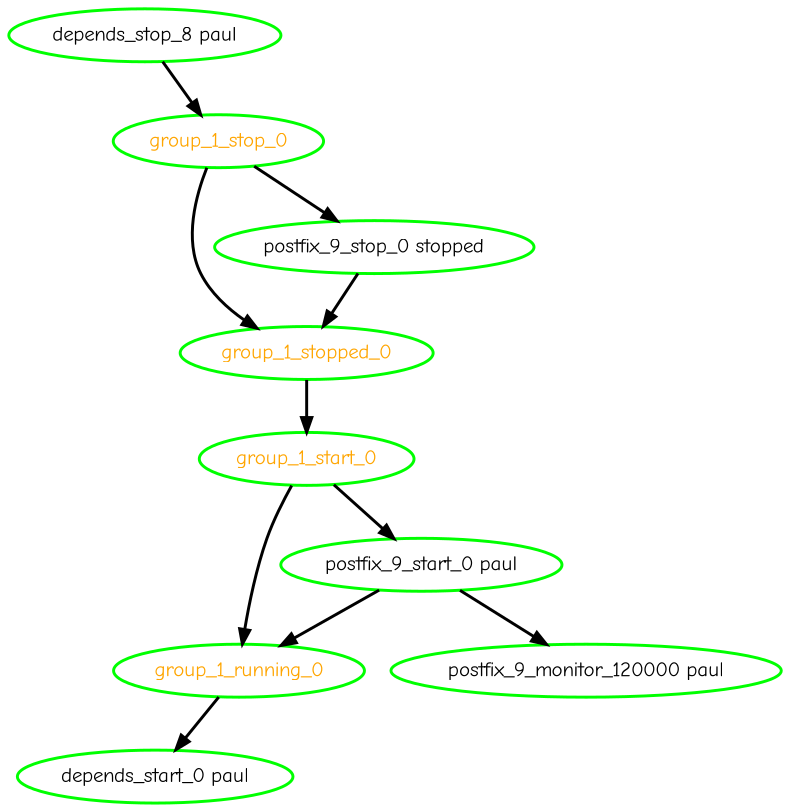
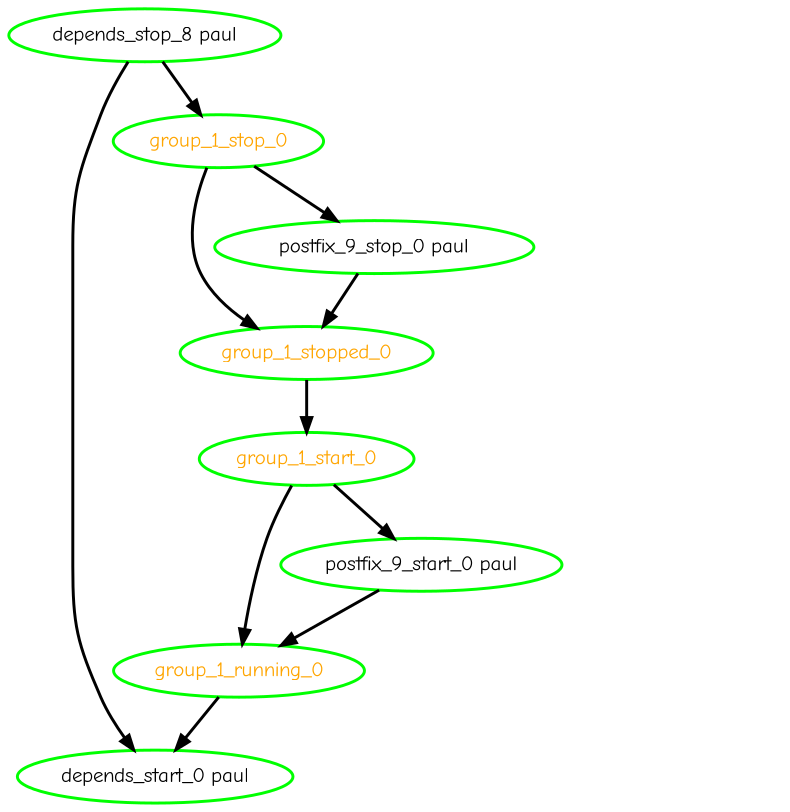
node "postfix_9_stop_0 stopped": label "postfix_9_stop_0 stopped" -> "postfix_9_stop_0 paul"
edge "depends_stop_8 paul" -> "depends_start_0 paul": added
node "postfix_9_monitor_120000 paul": removed
